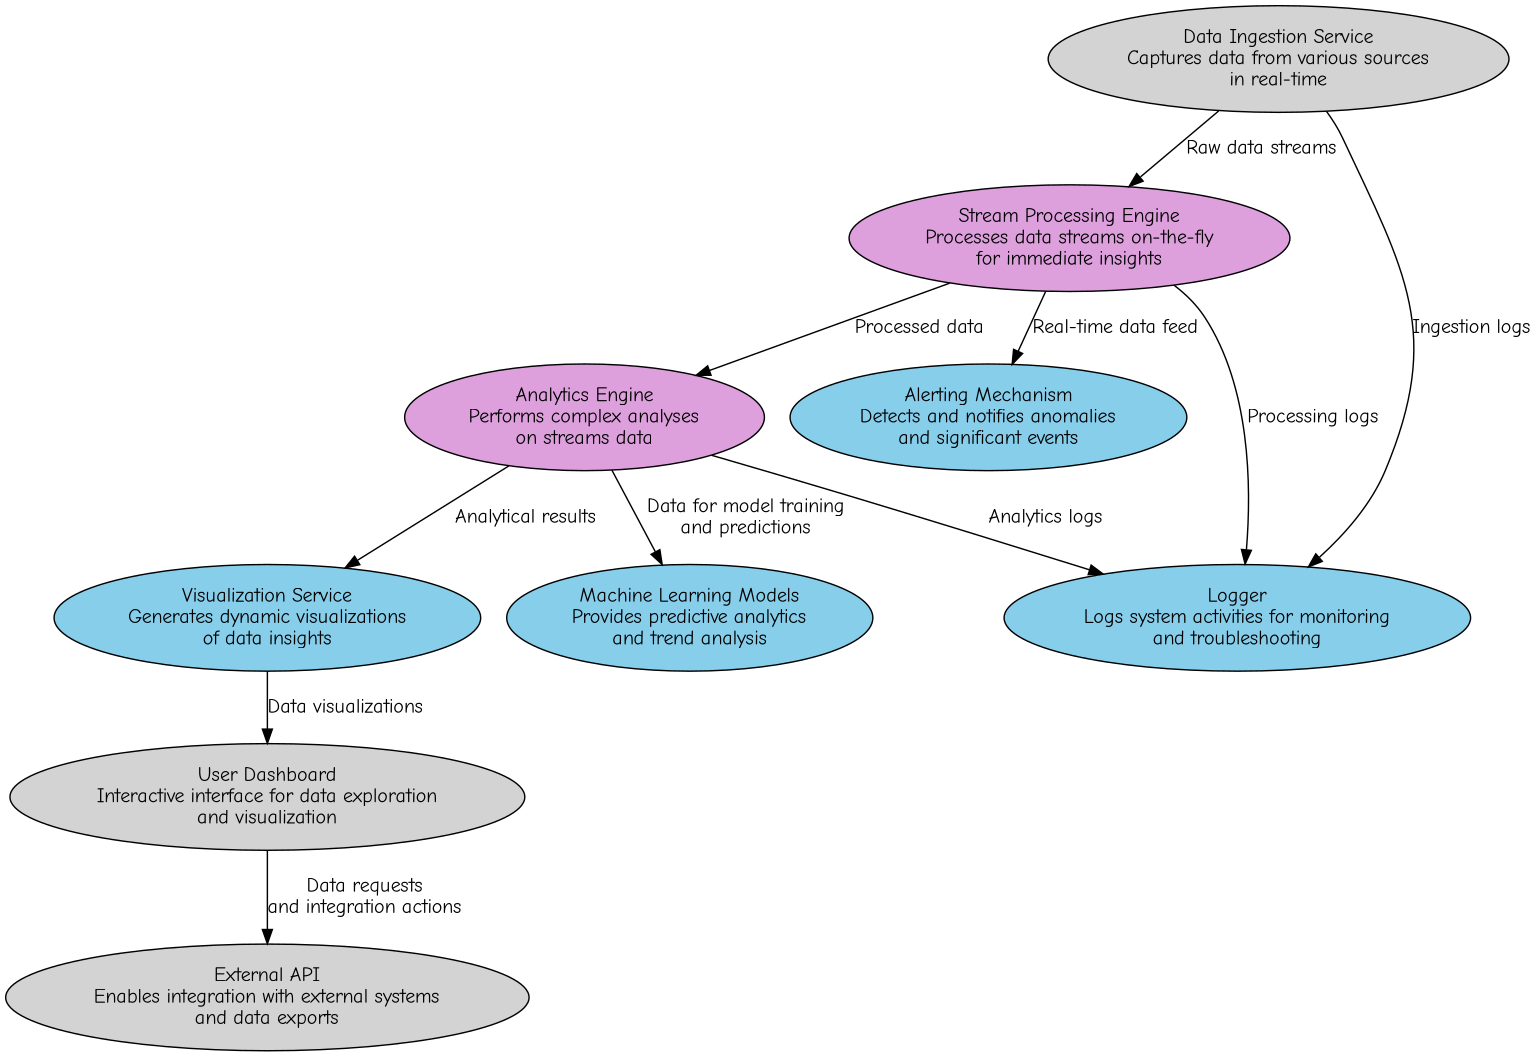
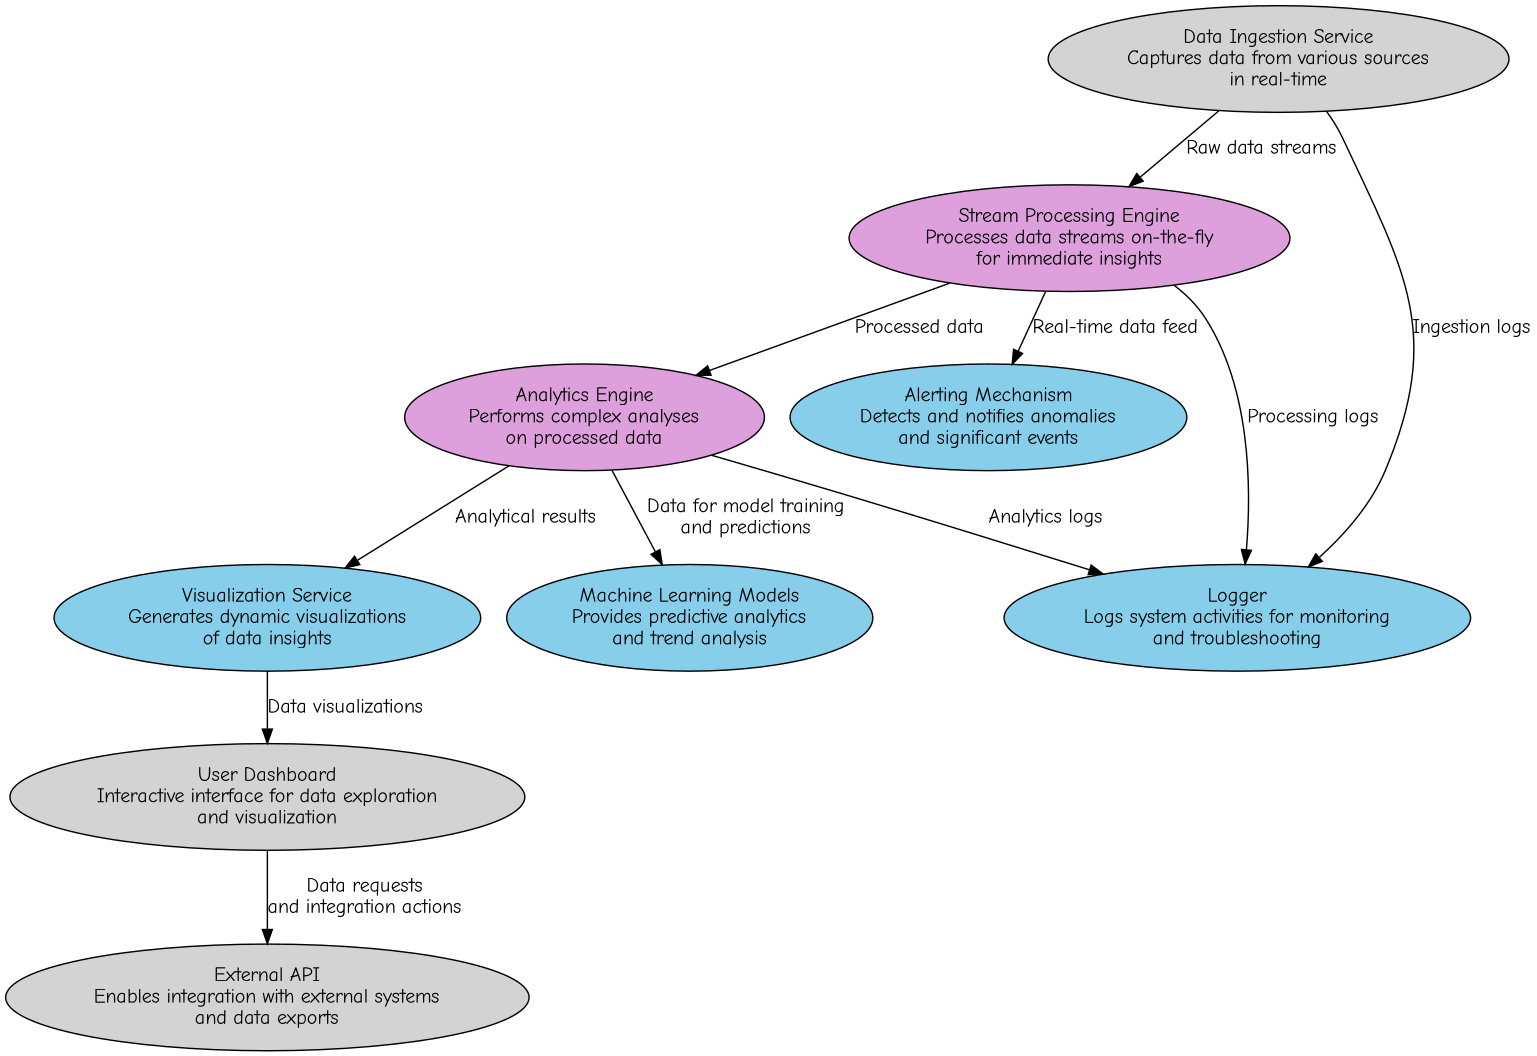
node "Analytics Engine Performs complex analyses on streams data": label "Analytics Engine Performs complex analyses on streams data" -> "Analytics Engine Performs complex analyses on processed data"
